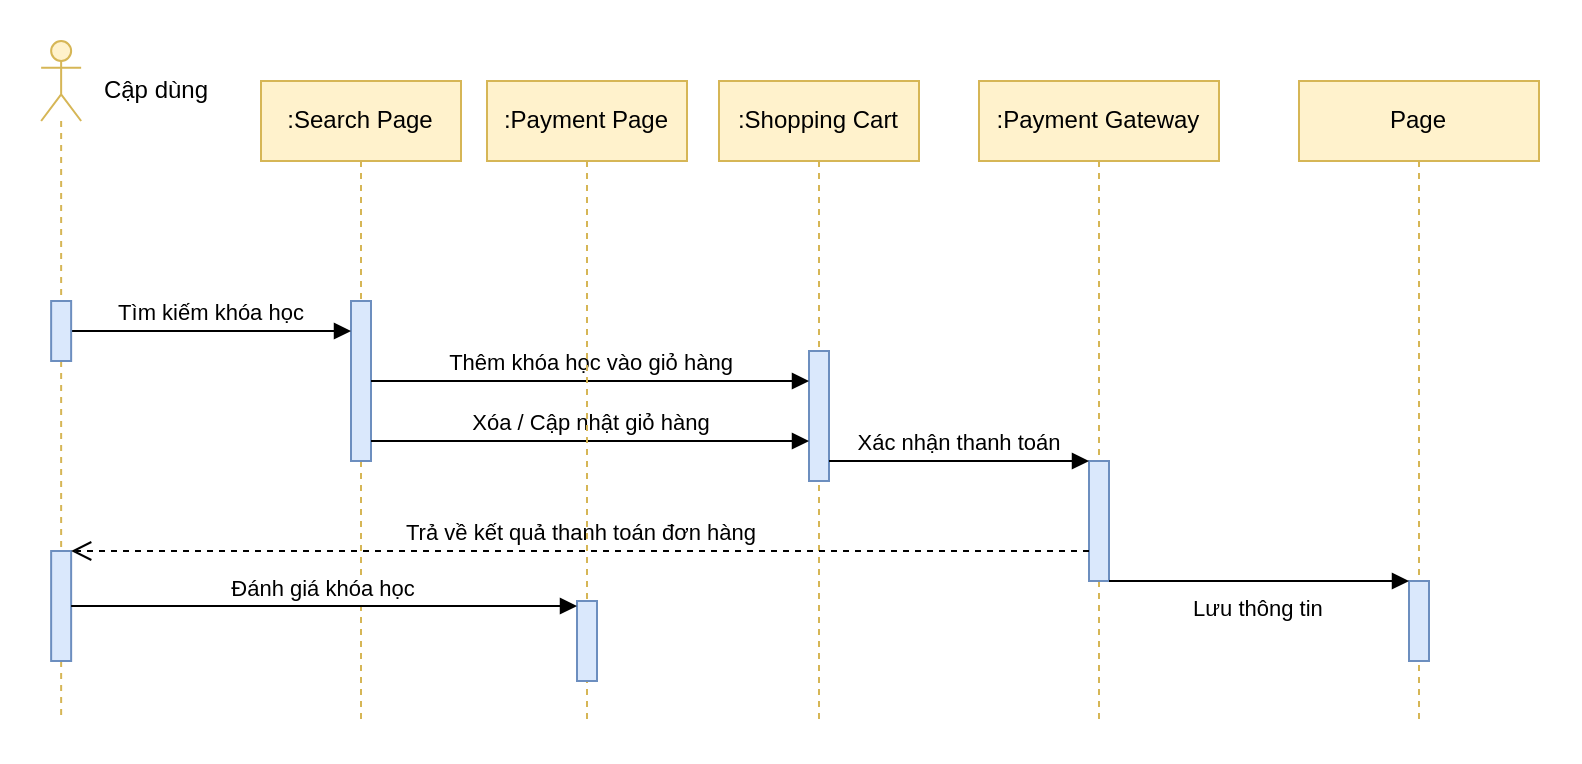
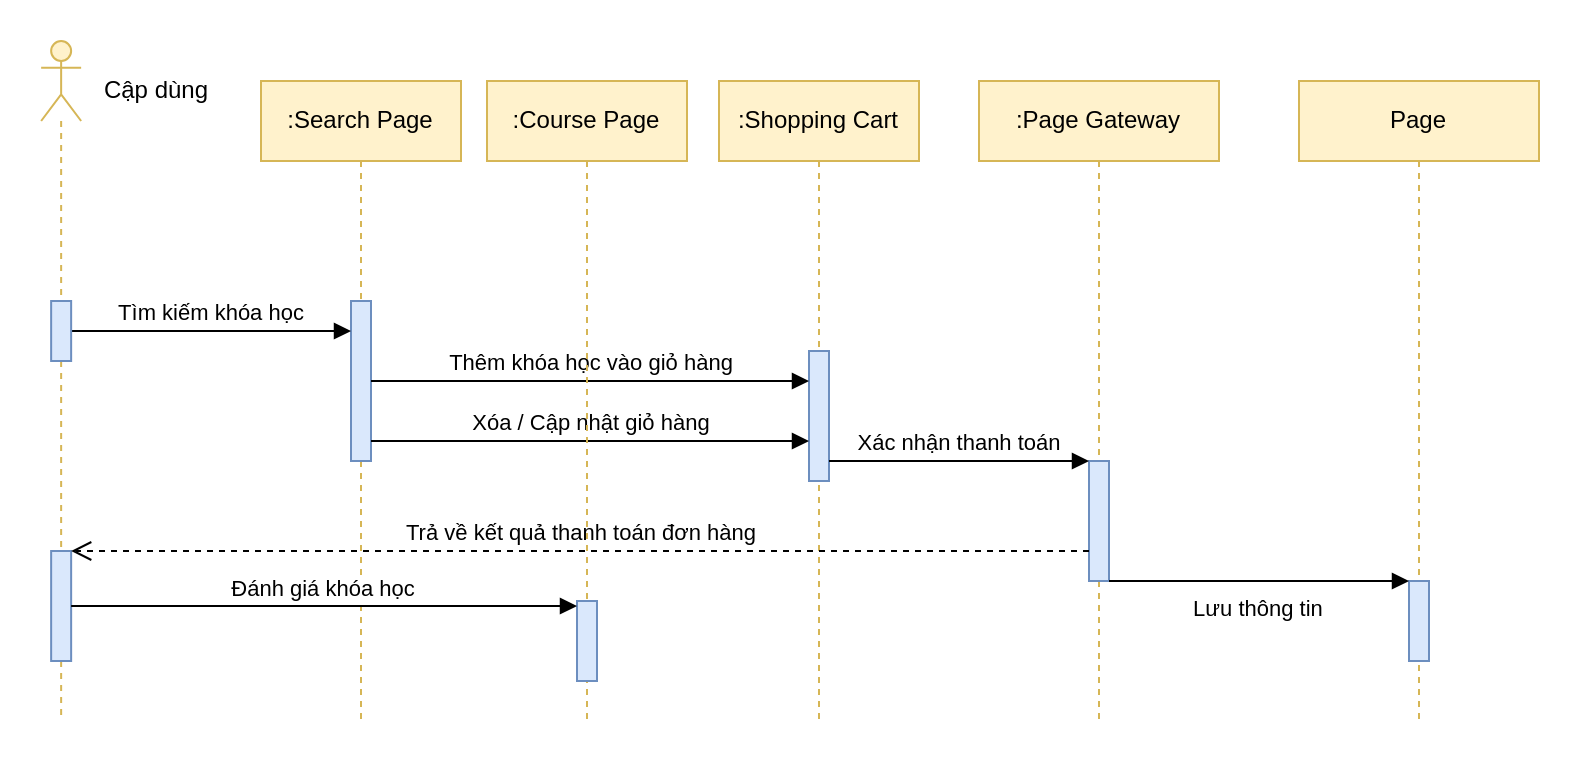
node ":Payment Page": label ":Payment Page" -> ":Course Page"
node ":Payment Gateway": label ":Payment Gateway" -> ":Page Gateway"
